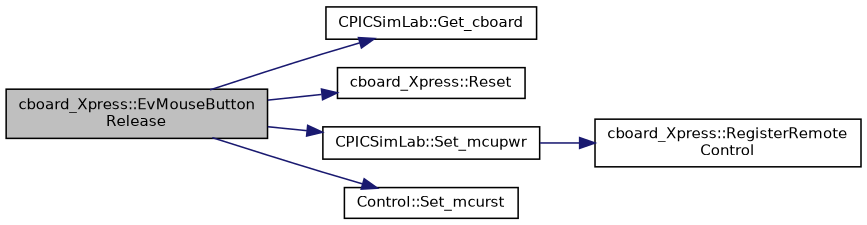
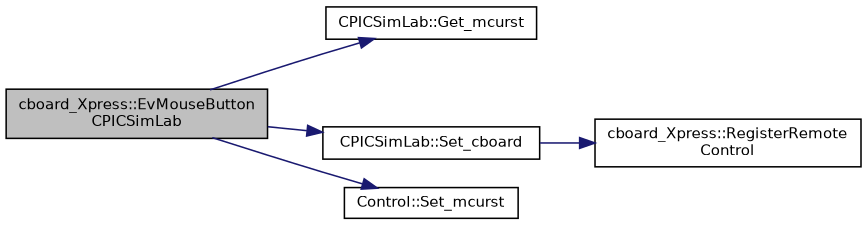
node "CPICSimLab::Get_cboard": label "CPICSimLab::Get_cboard" -> "CPICSimLab::Get_mcurst"
node "cboard_Xpress::Reset": removed
node "cboard_Xpress::EvMouseButton Release": label "cboard_Xpress::EvMouseButton Release" -> "cboard_Xpress::EvMouseButton CPICSimLab"
node "CPICSimLab::Set_mcupwr": label "CPICSimLab::Set_mcupwr" -> "CPICSimLab::Set_cboard"
